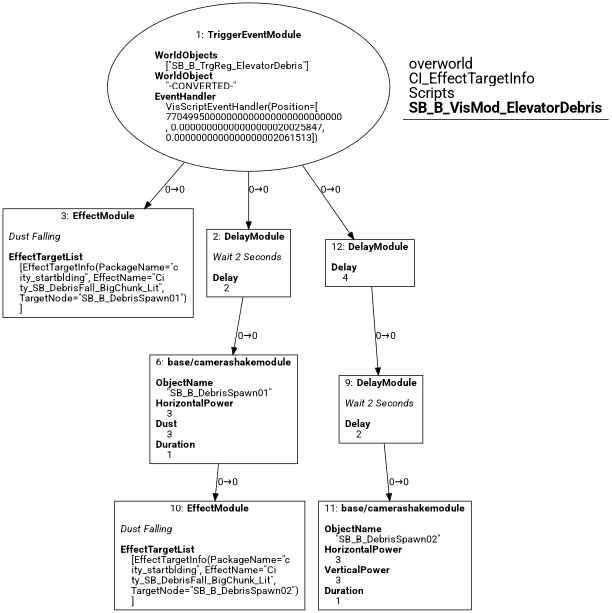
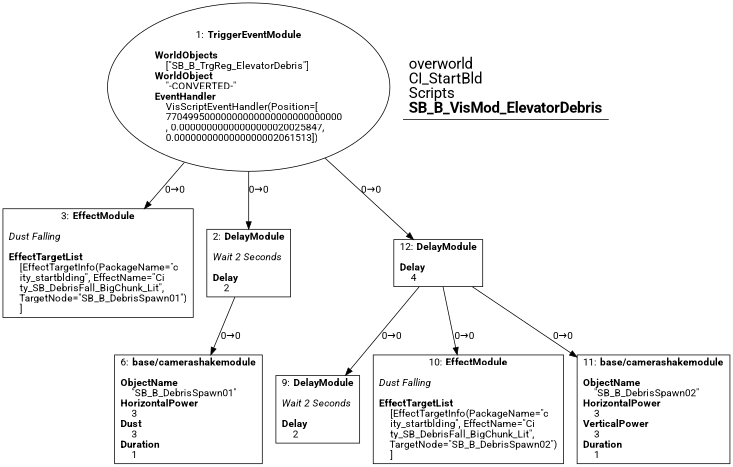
node "overworld": text "CI_EffectTargetInfo" -> "CI_StartBld"
edge "9:" -> "11:": now "12:" -> "11:"
edge "6:" -> "10:": now "12:" -> "10:"
